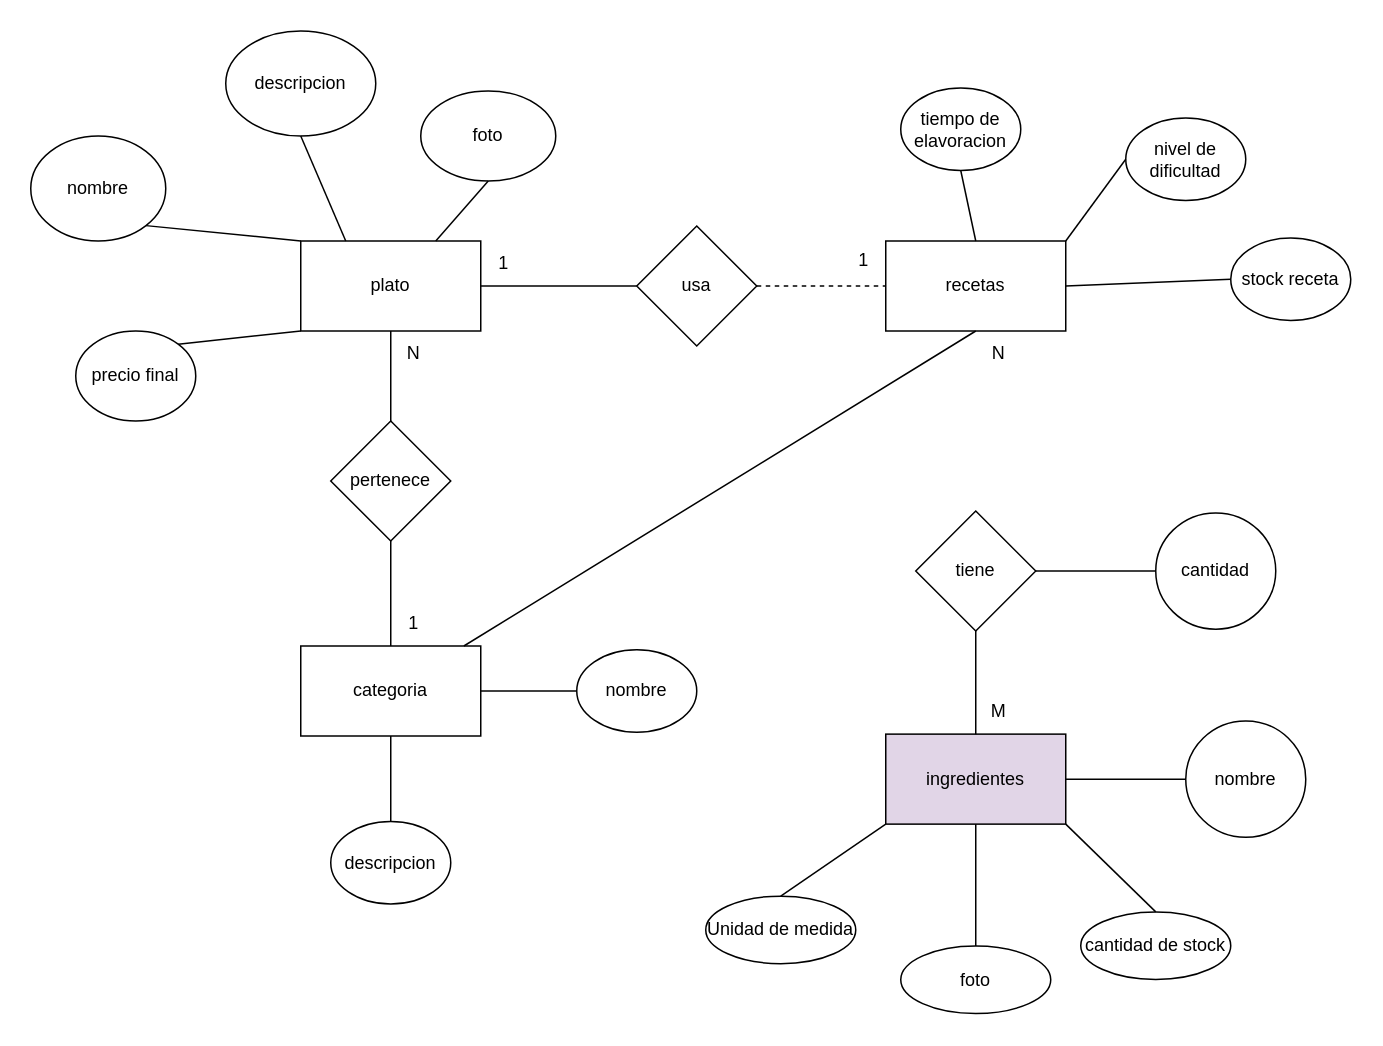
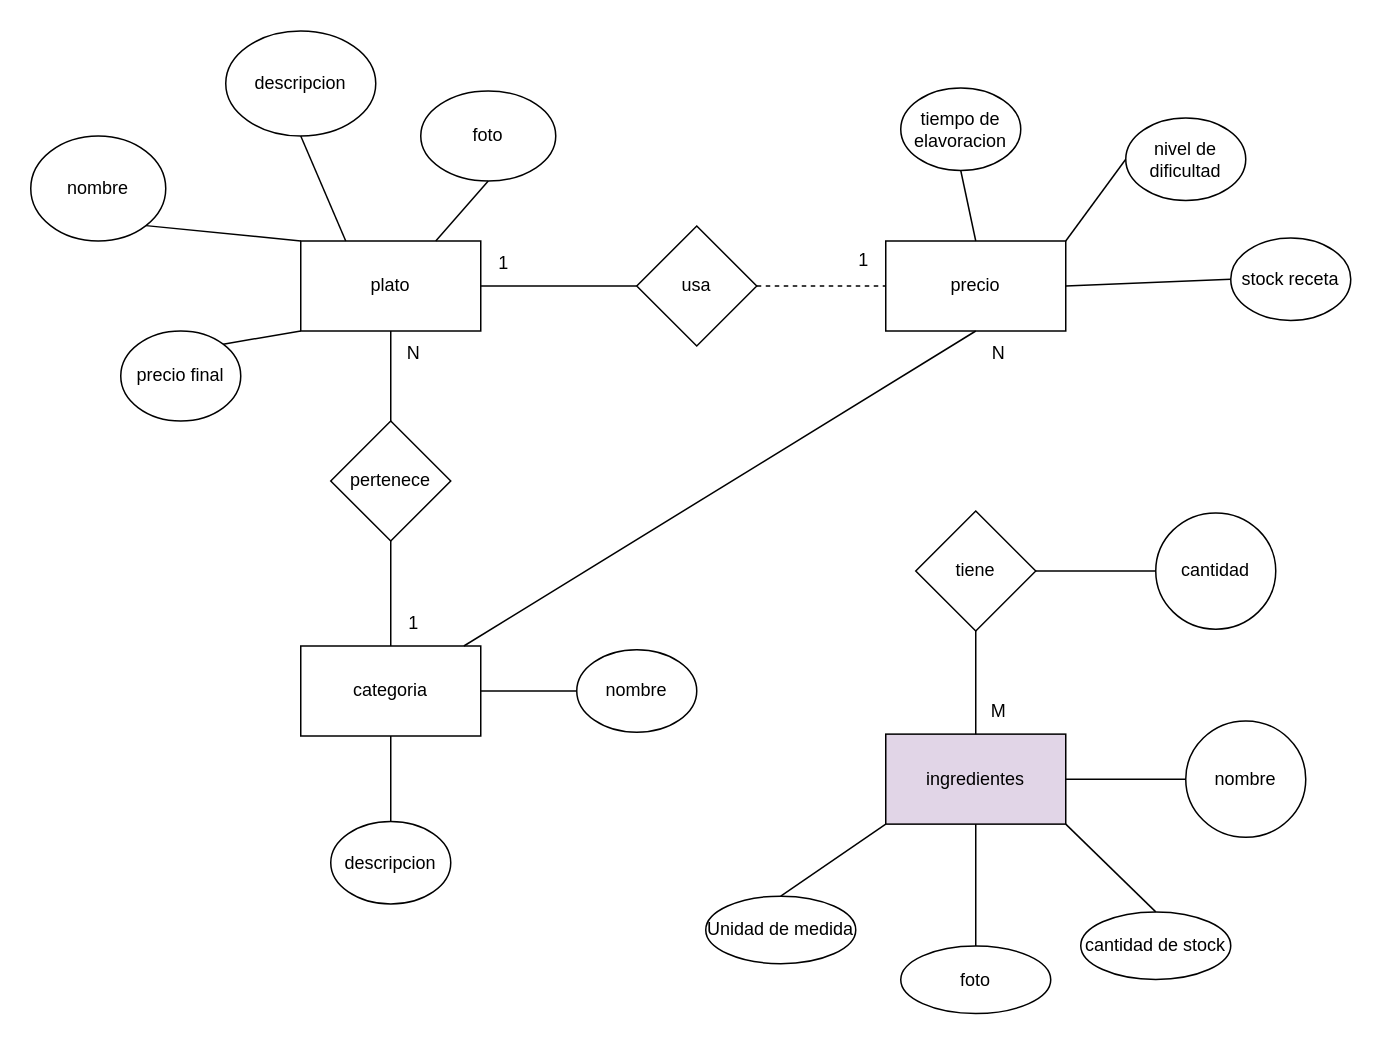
node "recetas": label "recetas" -> "precio"
node "precio final": moved (136, 376) -> (181, 376)
